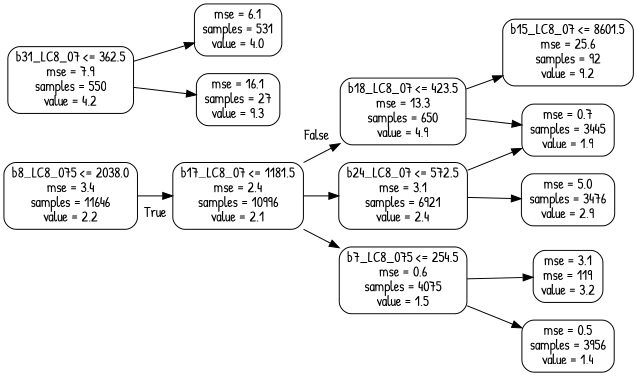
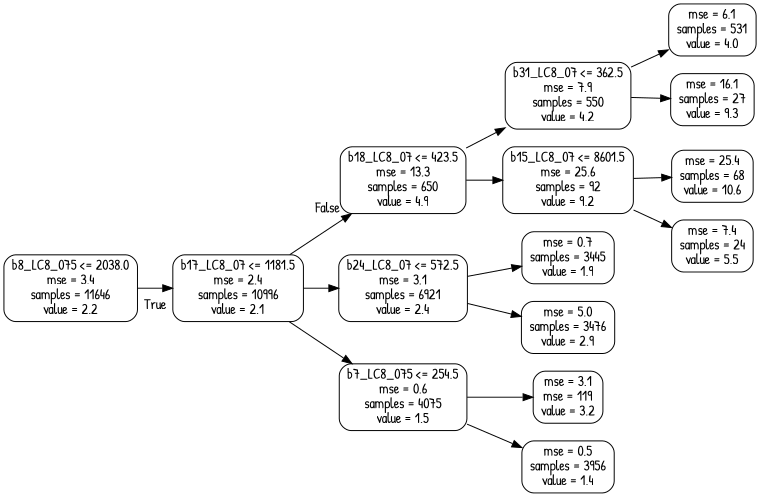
edge "b18_LC8_07 <= 423.5 mse = 13.3 samples = 650 value = 4.9" -> "mse = 0.7 samples = 3445 value = 1.9": now "b18_LC8_07 <= 423.5 mse = 13.3 samples = 650 value = 4.9" -> "b31_LC8_07 <= 362.5 mse = 7.9 samples = 550 value = 4.2"
node "mse = 25.4 samples = 68 value = 10.6": added
node "mse = 7.4 samples = 24 value = 5.5": added
